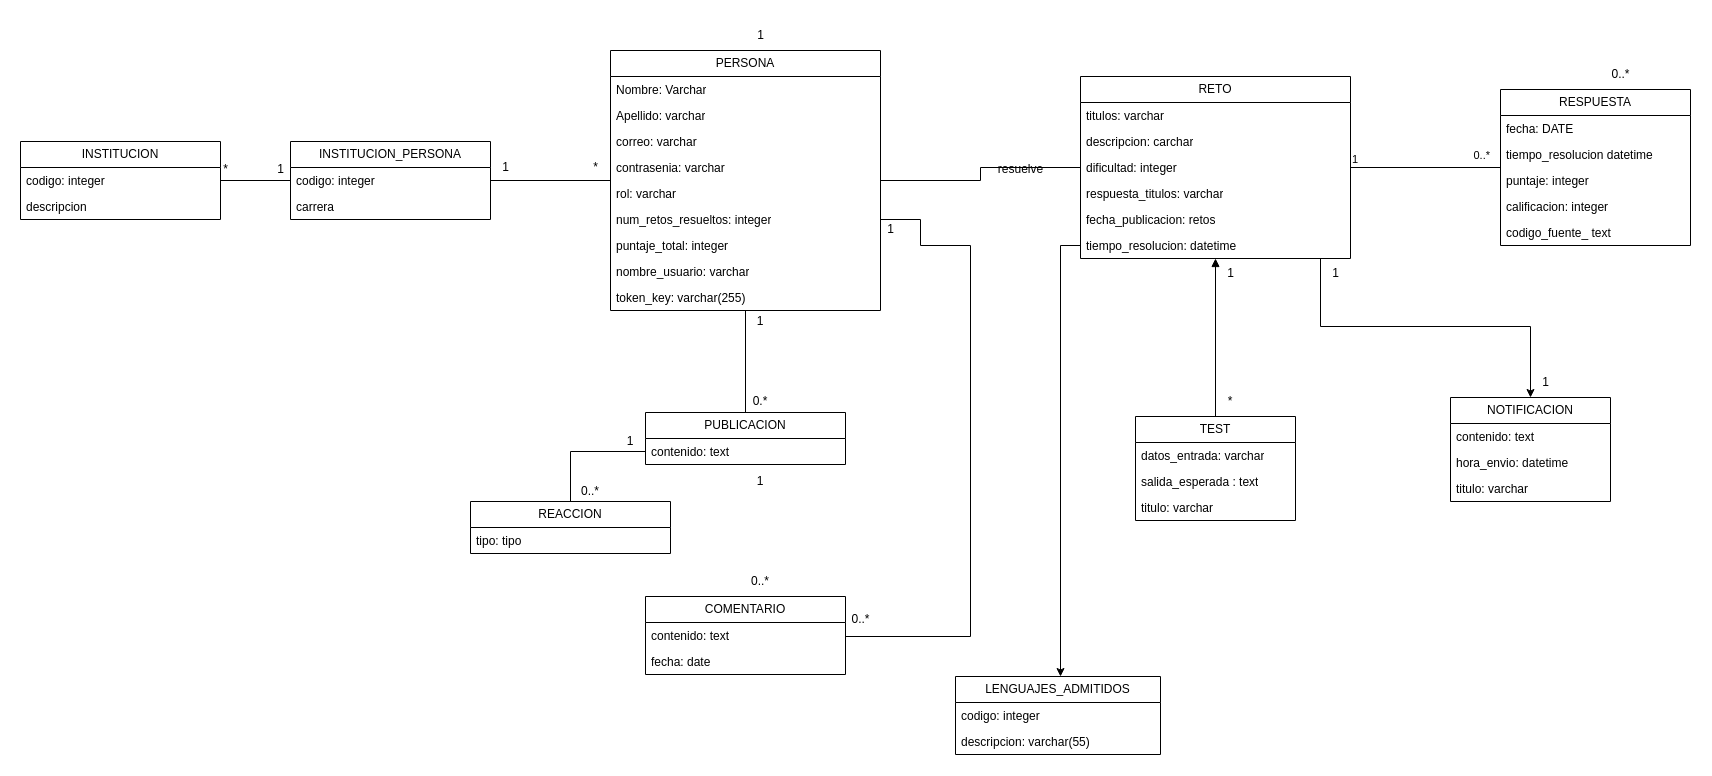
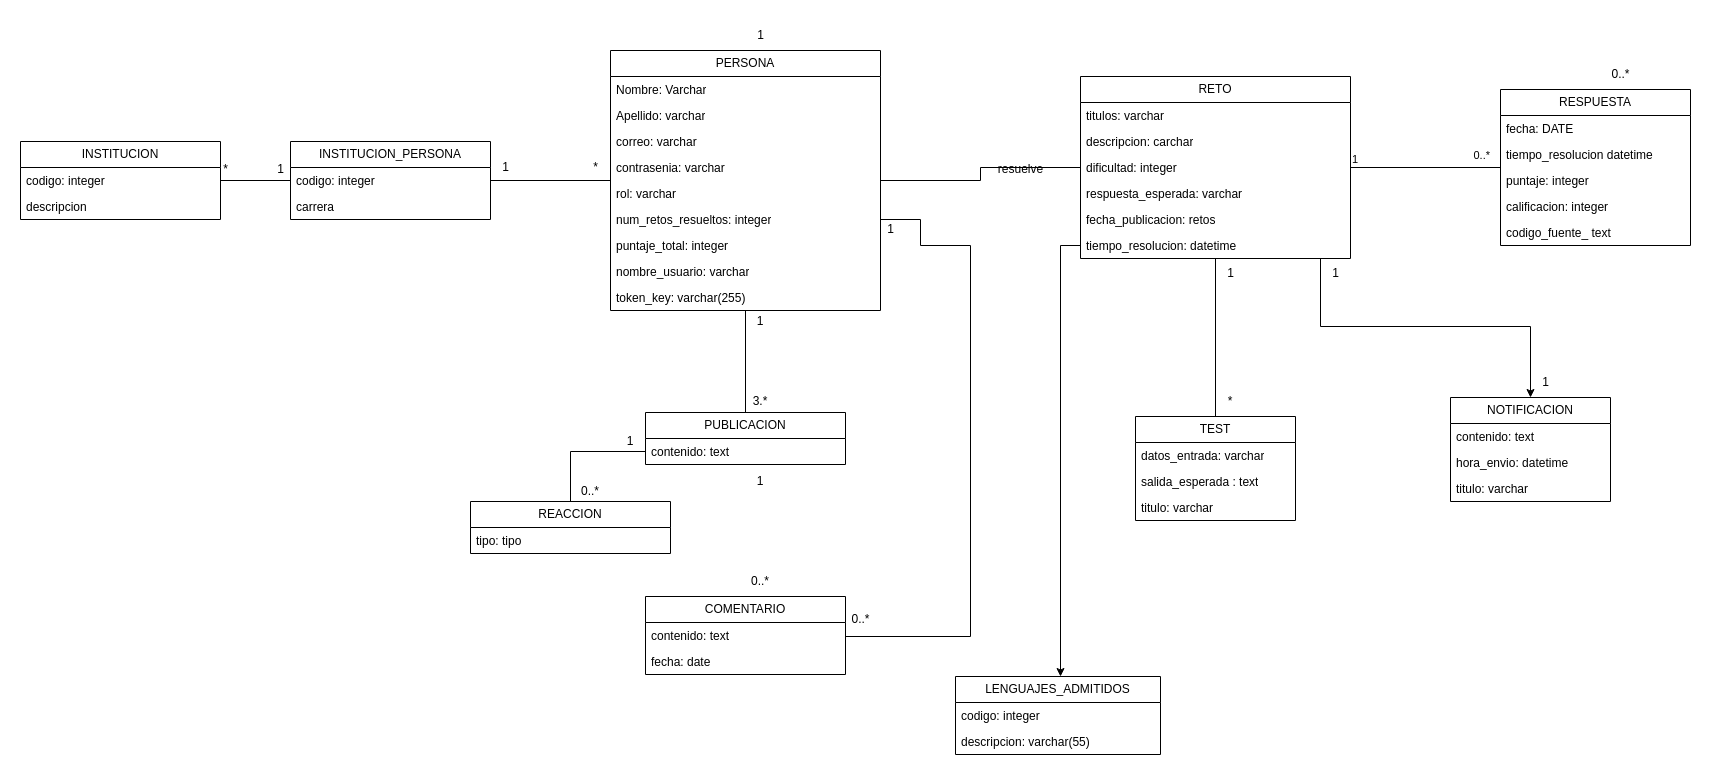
node "respuesta_titulos: varchar": label "respuesta_titulos: varchar" -> "respuesta_esperada: varchar"
edge "TEST" -> "RETO": arrowhead block -> none
node "0.*": label "0.*" -> "3.*"
